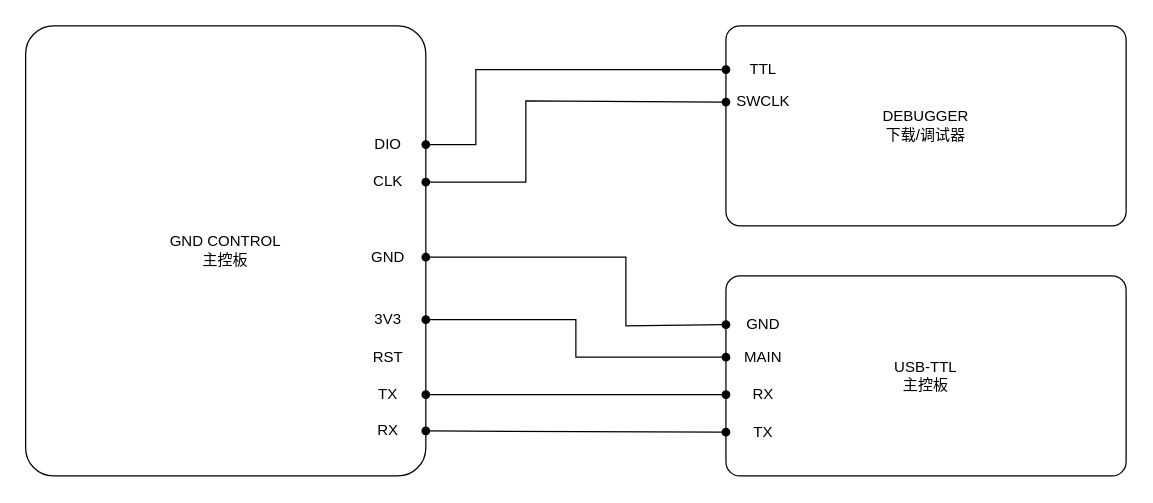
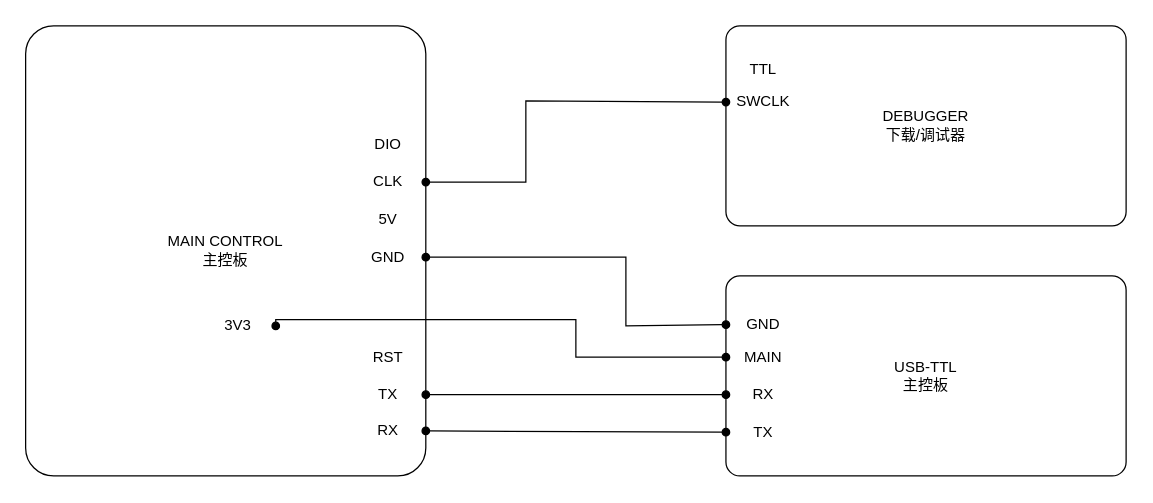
edge "TTL" -- "DIO": removed
node "5V": added
node "GND CONTROL 主控板": label "GND CONTROL 主控板" -> "MAIN CONTROL 主控板"
node "3V3": moved (388, 319) -> (238, 326)
